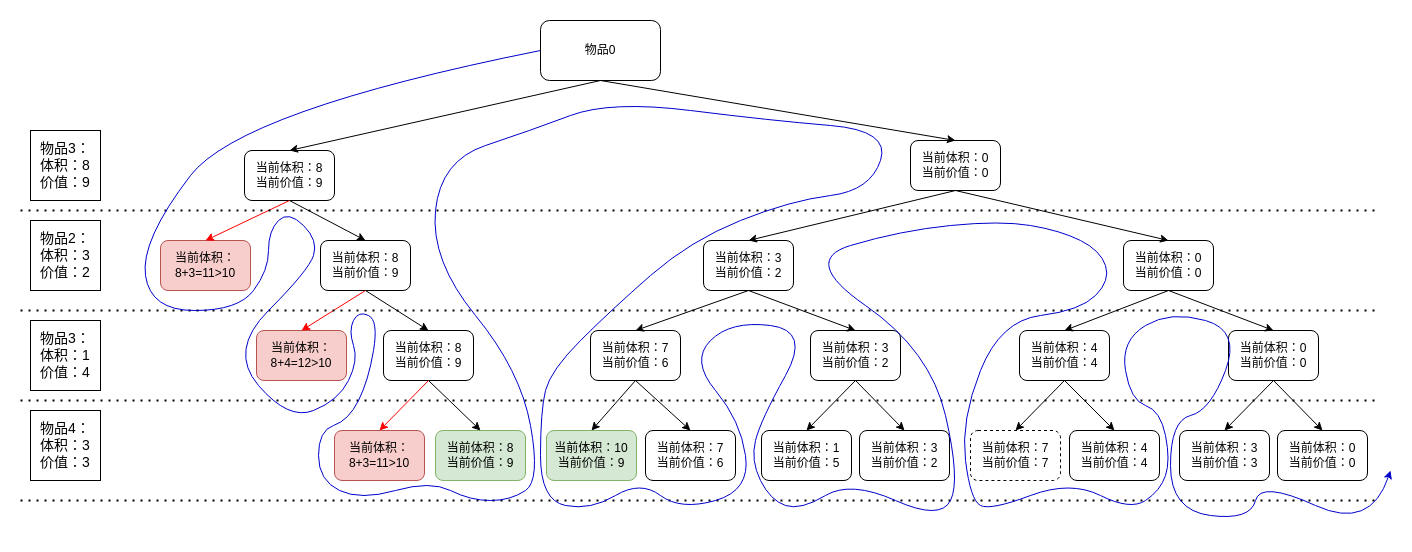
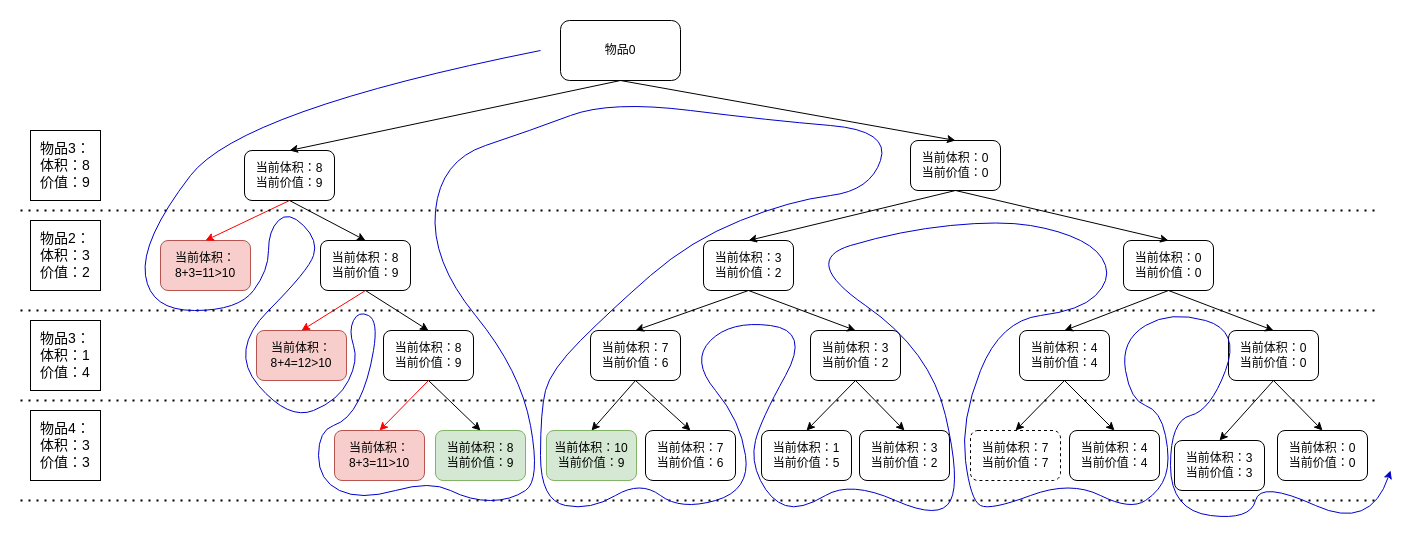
node "物品0": moved (601, 51) -> (621, 51)
node "当前体积：3 当前价值：3": moved (1225, 456) -> (1220, 466)
